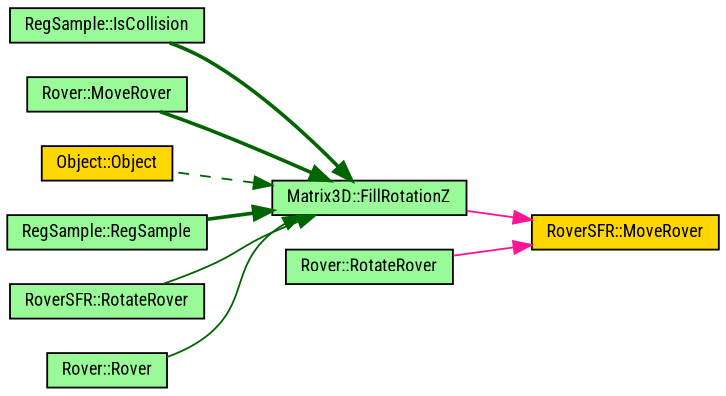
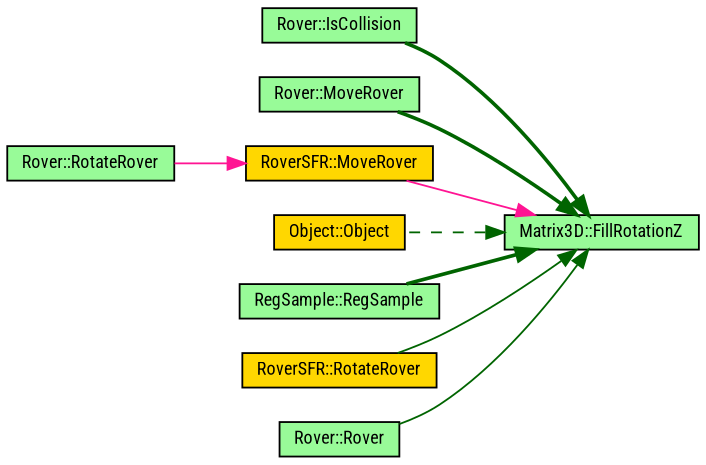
node "RegSample::IsCollision": label "RegSample::IsCollision" -> "Rover::IsCollision"
edge "Matrix3D::FillRotationZ" -> "RoverSFR::MoveRover": reversed
node "RoverSFR::RotateRover": fillcolor palegreen -> gold
